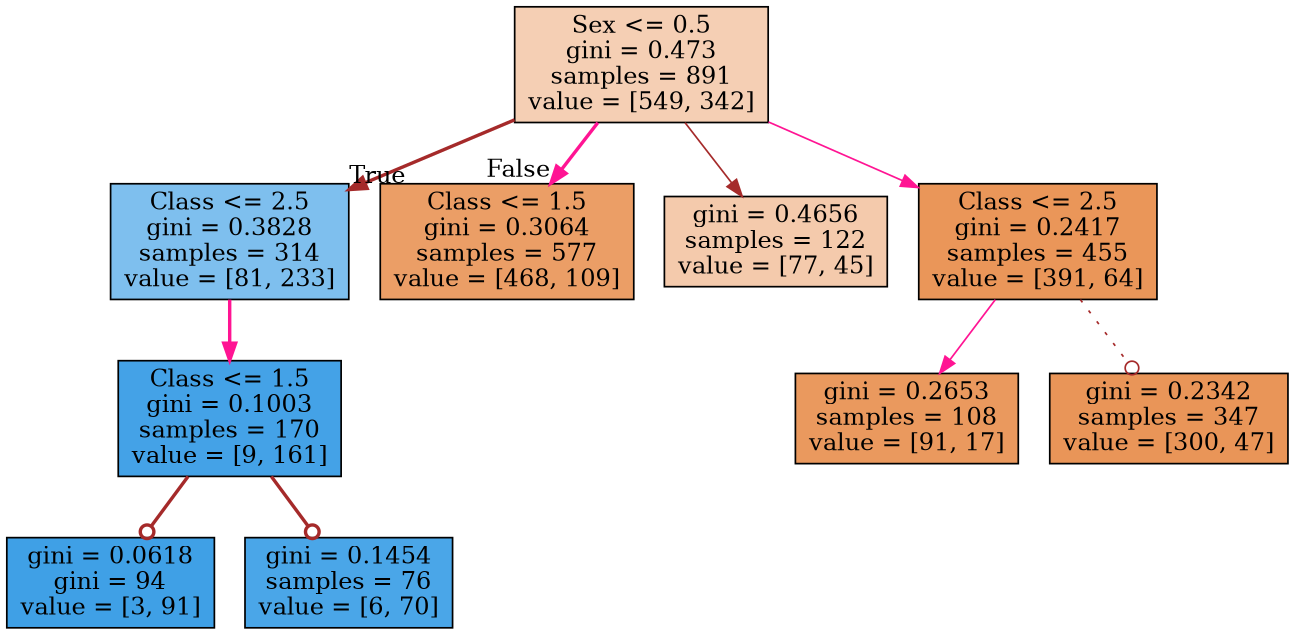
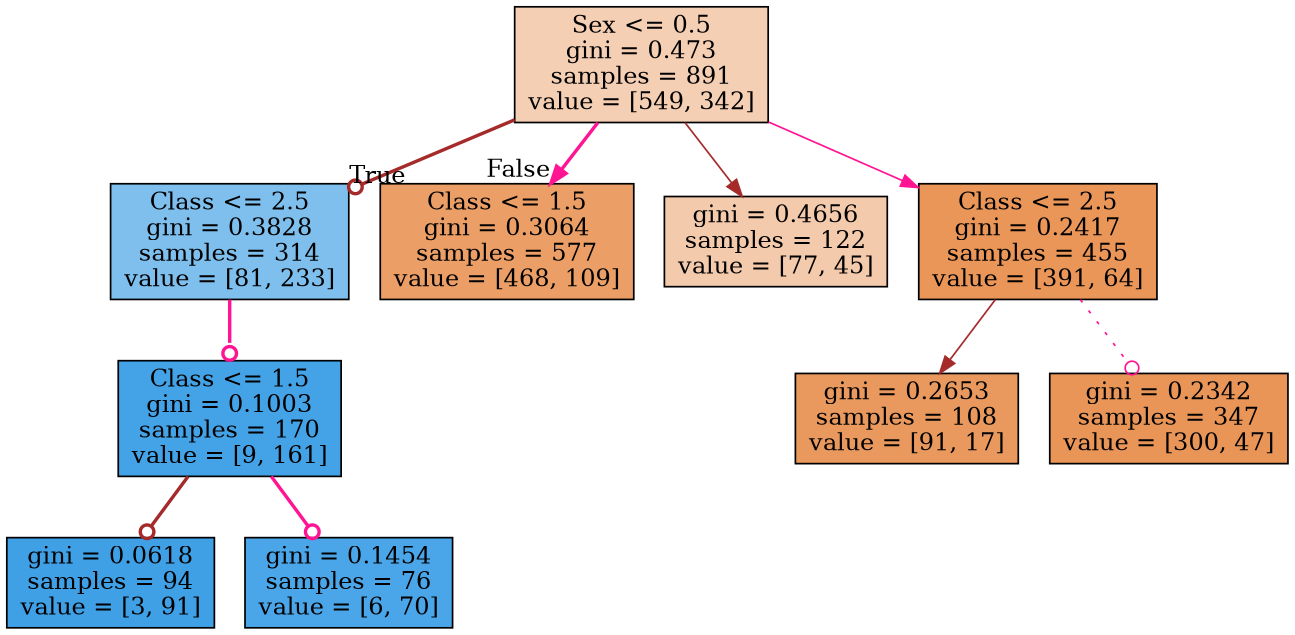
edge "Sex <= 0.5 gini = 0.473 samples = 891 value = [549, 342]" -> "Class <= 2.5 gini = 0.3828 samples = 314 value = [81, 233]": arrowhead normal -> odot
edge "Class <= 2.5 gini = 0.3828 samples = 314 value = [81, 233]" -> "Class <= 1.5 gini = 0.1003 samples = 170 value = [9, 161]": arrowhead normal -> odot
edge "Class <= 2.5 gini = 0.2417 samples = 455 value = [391, 64]" -> "gini = 0.2653 samples = 108 value = [91, 17]": color deeppink -> brown
edge "Class <= 2.5 gini = 0.2417 samples = 455 value = [391, 64]" -> "gini = 0.2342 samples = 347 value = [300, 47]": color brown -> deeppink
edge "Class <= 1.5 gini = 0.1003 samples = 170 value = [9, 161]" -> "gini = 0.1454 samples = 76 value = [6, 70]": color brown -> deeppink
node "gini = 0.0618 gini = 94 value = [3, 91]": label "gini = 0.0618 gini = 94 value = [3, 91]" -> "gini = 0.0618 samples = 94 value = [3, 91]"
